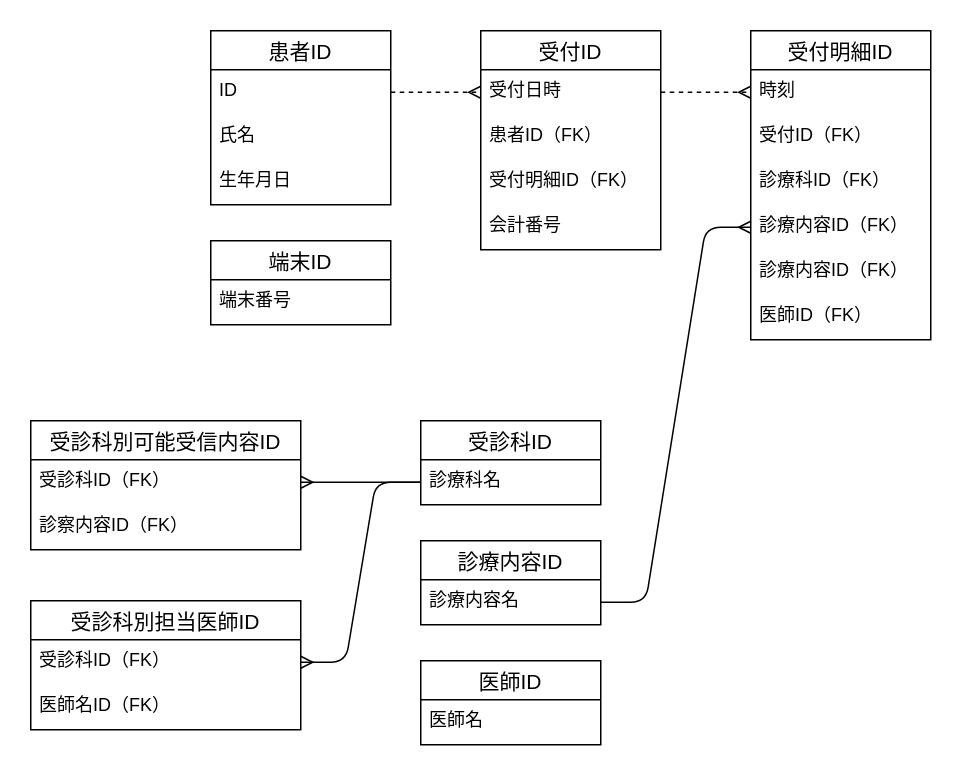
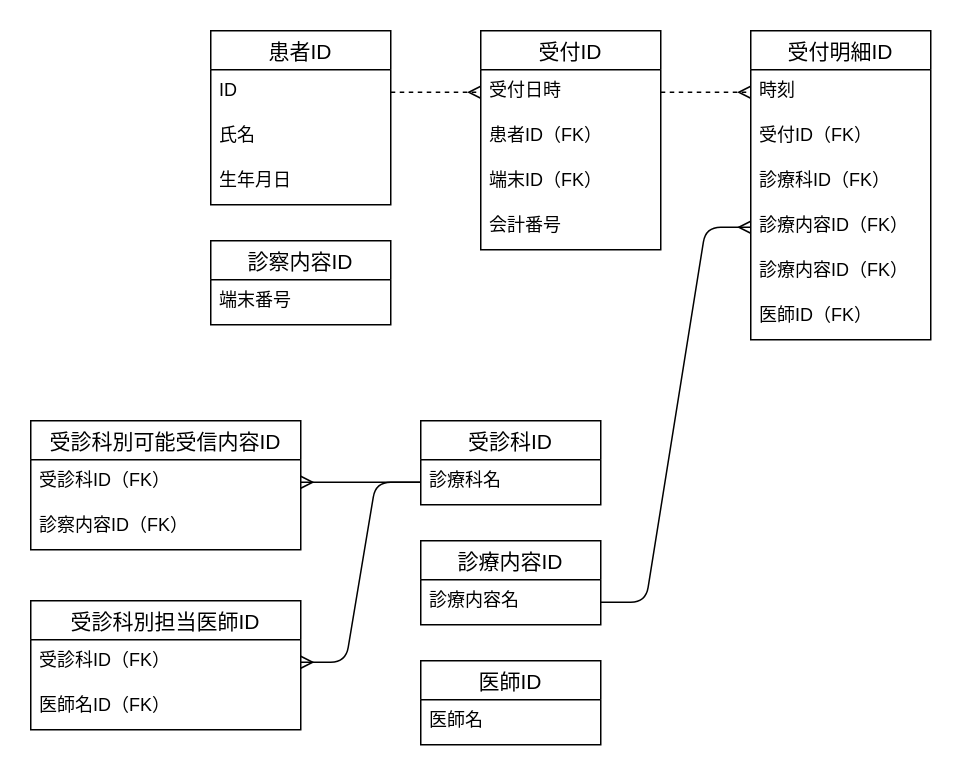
node "受付明細ID（FK）": label "受付明細ID（FK）" -> "端末ID（FK）"
node "端末ID": label "端末ID" -> "診察内容ID"
